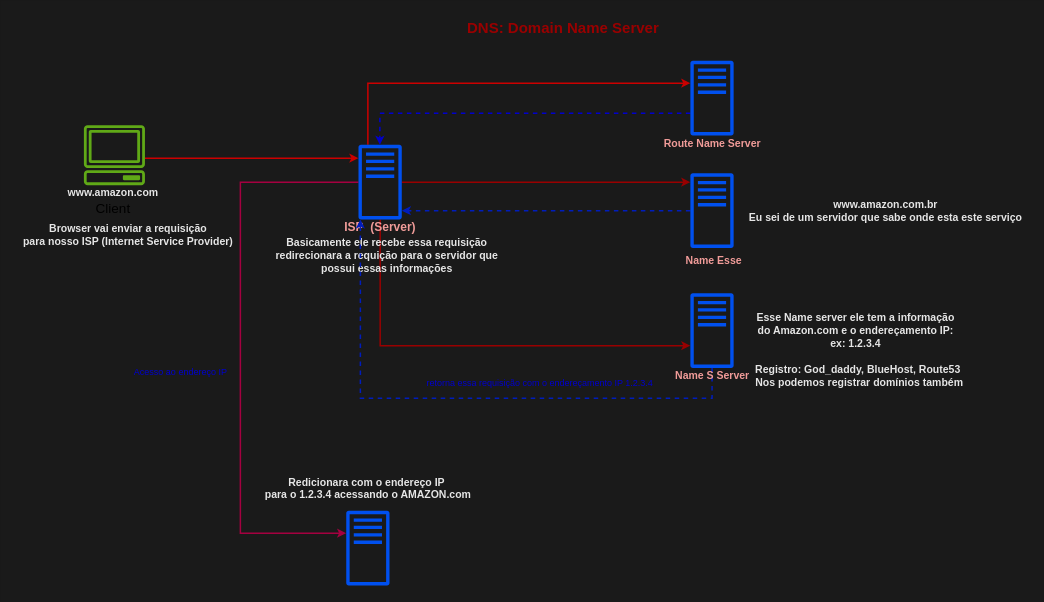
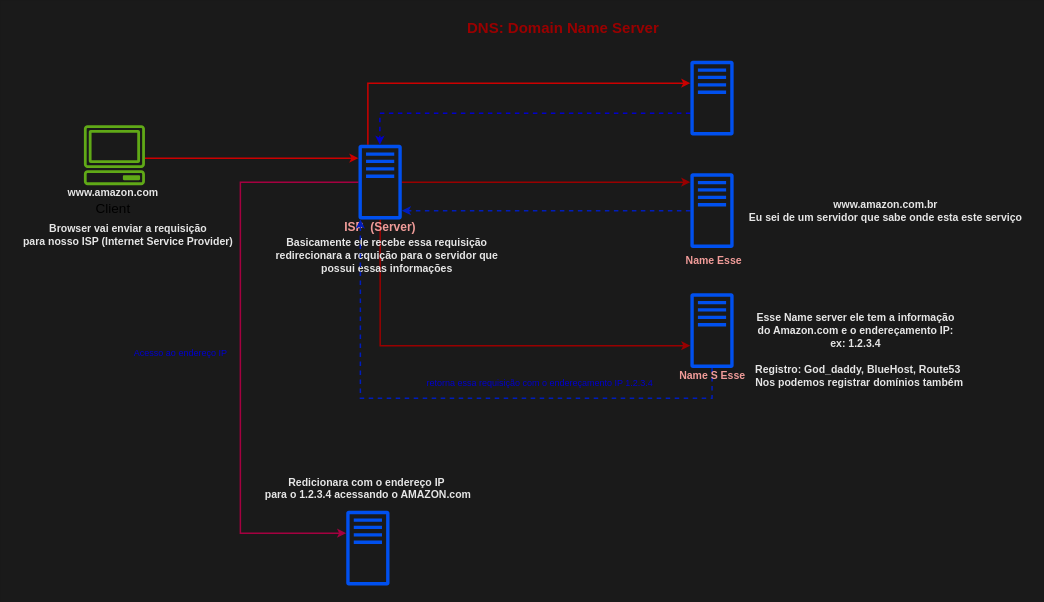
node "Route Name Server": removed
node "Acesso ao endereço IP": moved (180, 372) -> (180, 353)
node "Name S Server": label "Name S Server" -> "Name S Esse"
